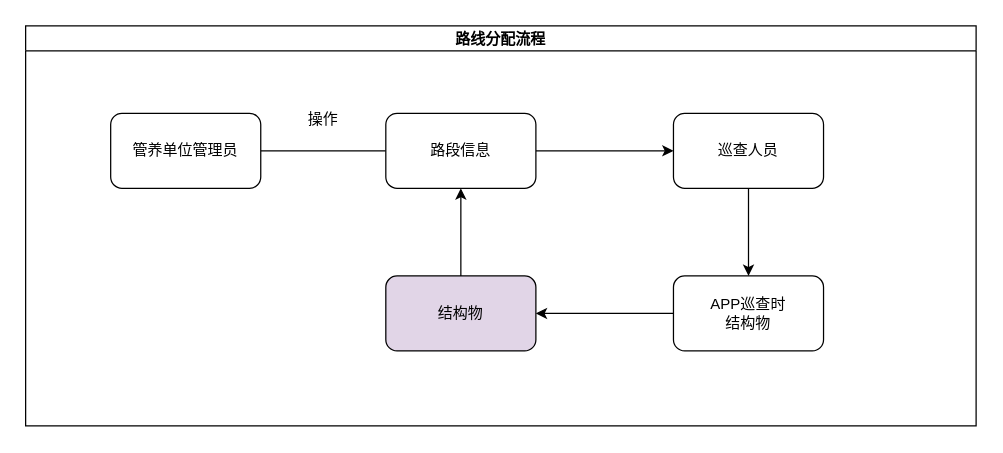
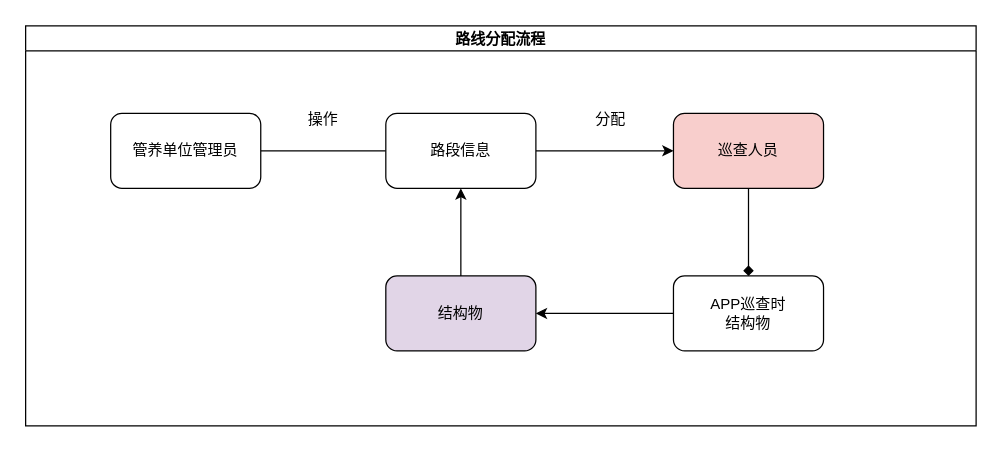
node "分配": added
node "巡查人员": fillcolor #ffffff -> #f8cecc
edge "巡查人员" -> "APP巡查时 结构物": arrowhead classic -> diamond
